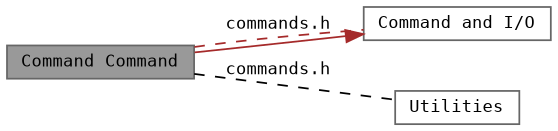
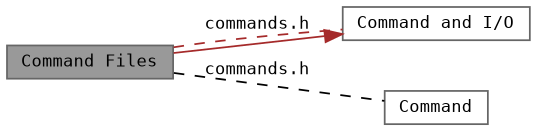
node "Command Command": label "Command Command" -> "Command Files"
node "Utilities": label "Utilities" -> "Command"
